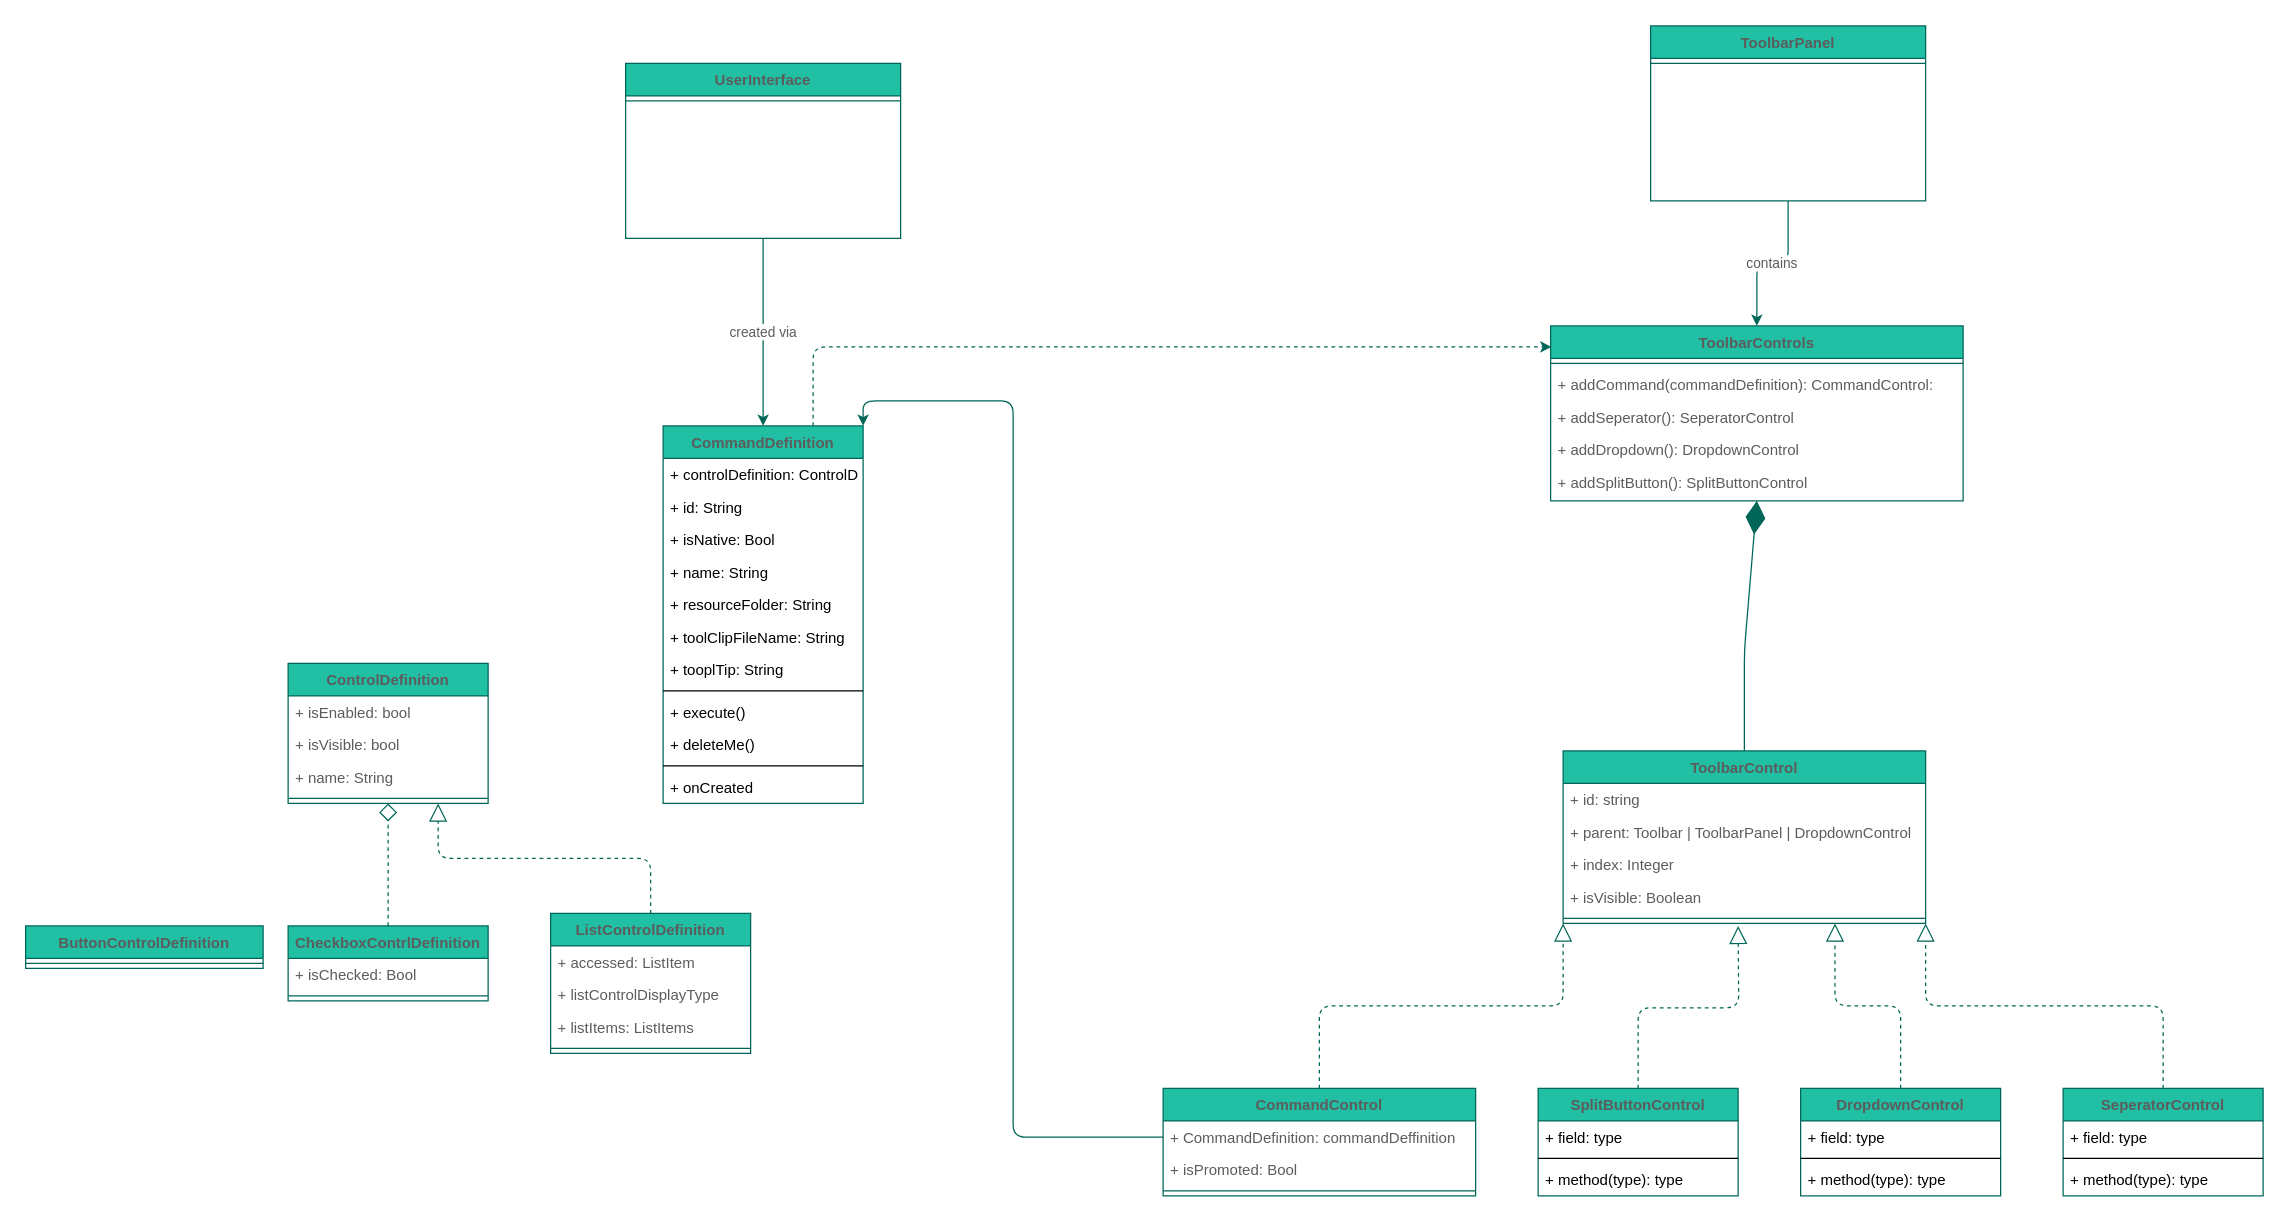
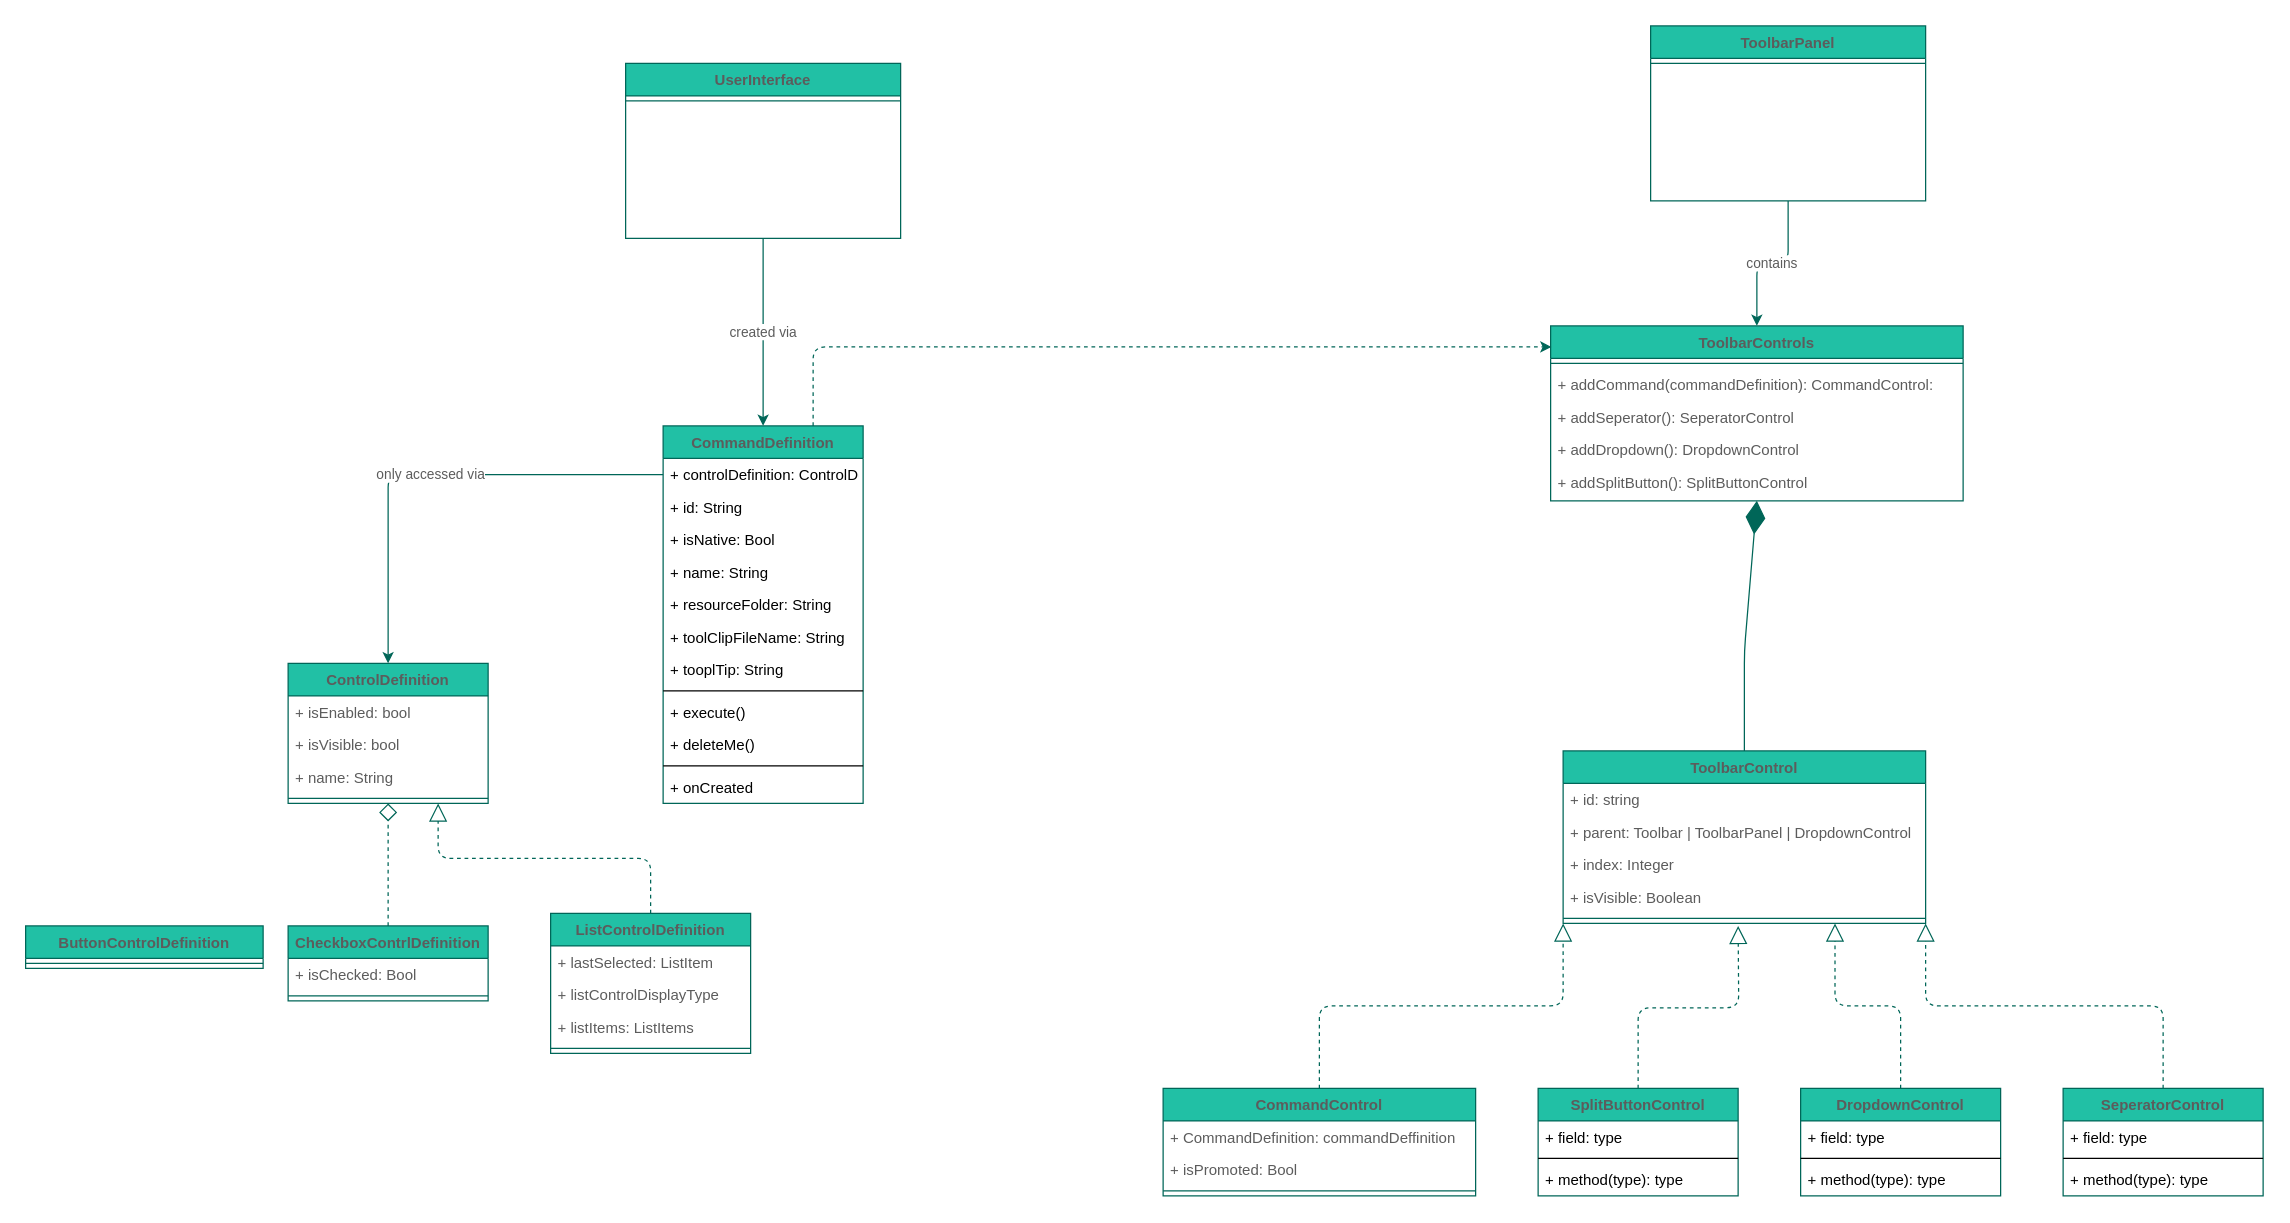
edge "+ controlDefinition: ControlDefiniton" -> "ControlDefinition": added, label "only accessed via"
edge "+ CommandDefinition: commandDeffinition" -> "CommandDefinition": removed
node "+ accessed: ListItem": label "+ accessed: ListItem" -> "+ lastSelected: ListItem"
